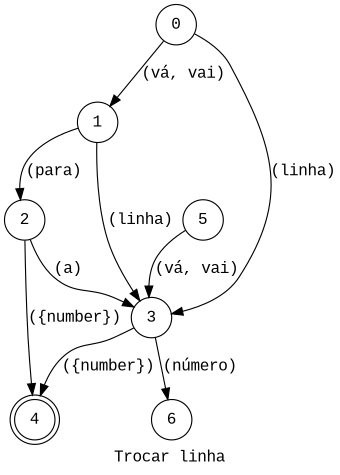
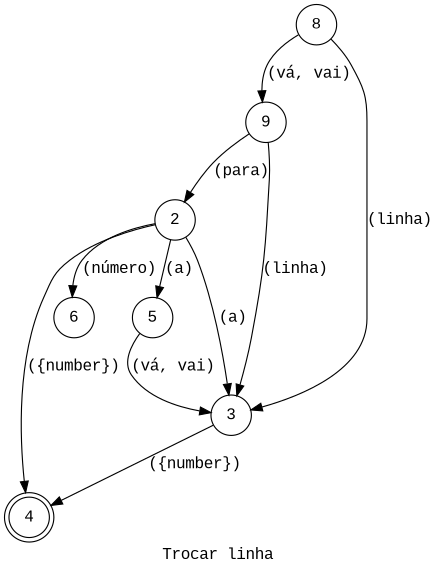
node "0": label "0" -> "8"
node "1": label "1" -> "9"
edge "2" -> "5": added, label "(a)"
edge "3" -> "6": now "2" -> "6"
